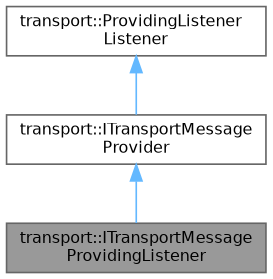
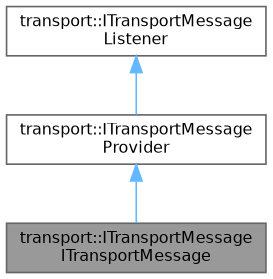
node "transport::ProvidingListener Listener": label "transport::ProvidingListener Listener" -> "transport::ITransportMessage Listener"
node "transport::ITransportMessage ProvidingListener": label "transport::ITransportMessage ProvidingListener" -> "transport::ITransportMessage ITransportMessage"
